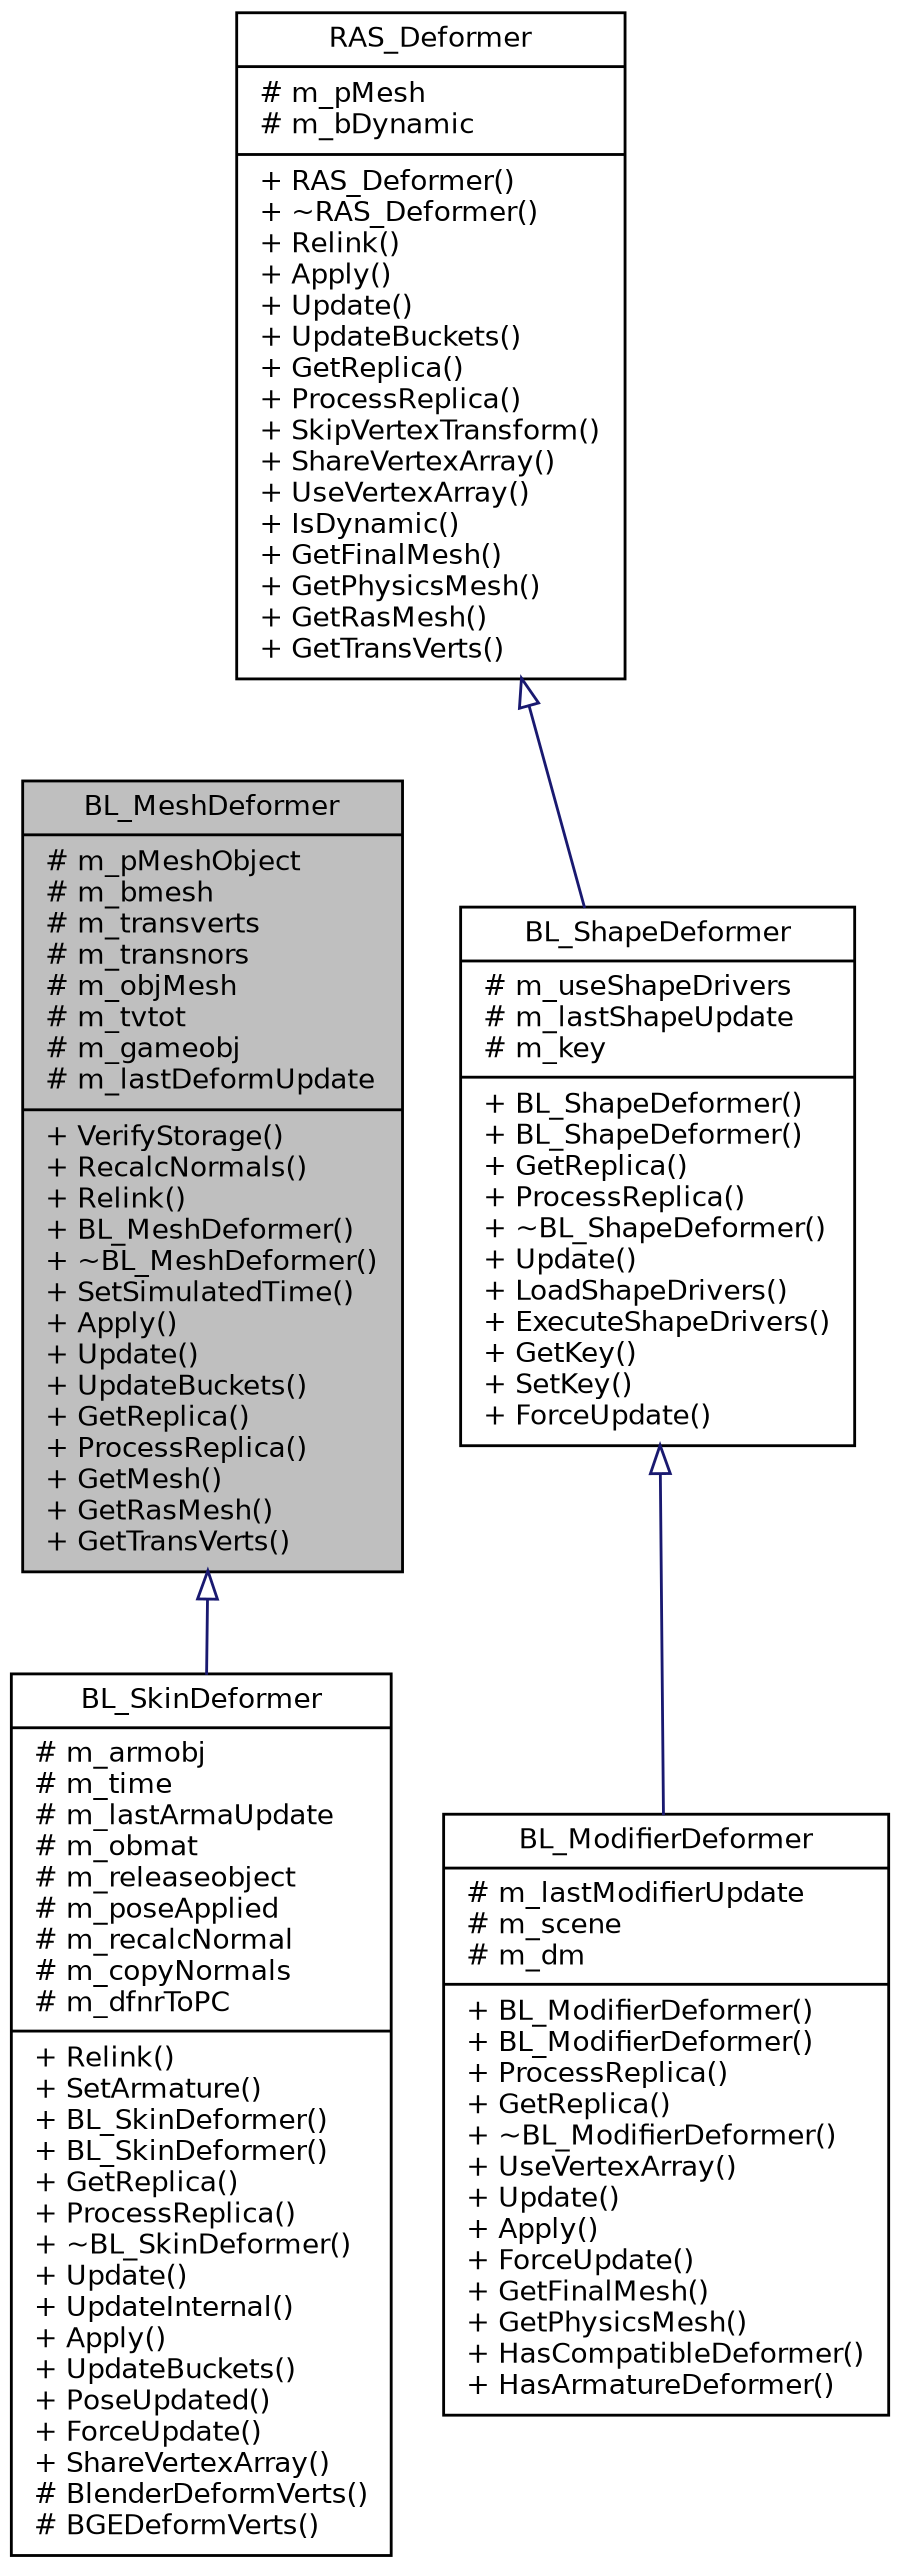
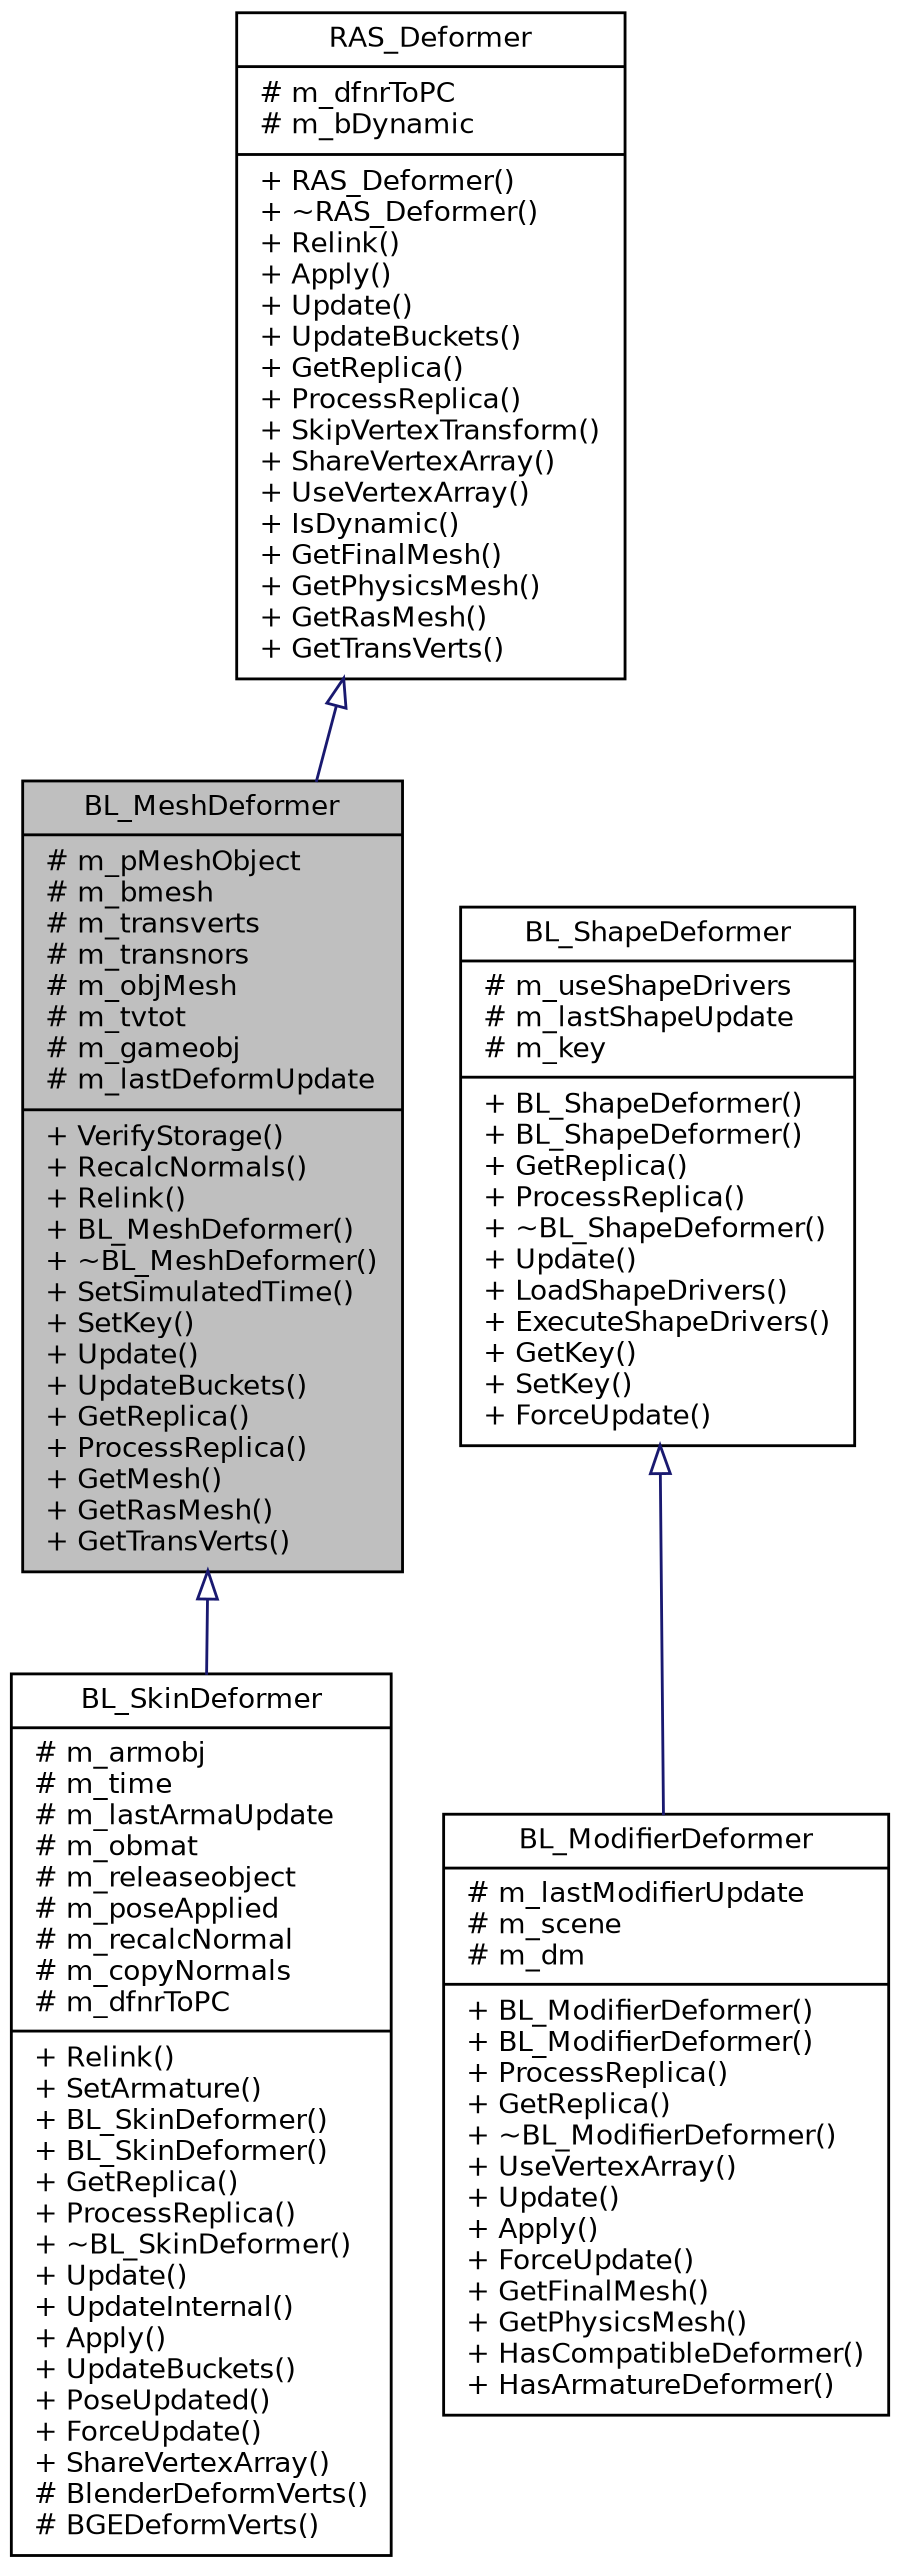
node "RAS_Deformer": text "# m_pMesh" -> "# m_dfnrToPC"
edge "BL_ShapeDeformer" -> "RAS_Deformer": now "BL_MeshDeformer" -> "RAS_Deformer"
node "BL_MeshDeformer": text "+ Apply()" -> "+ SetKey()"
